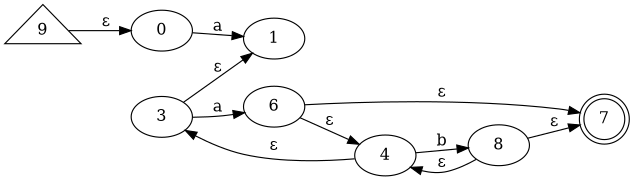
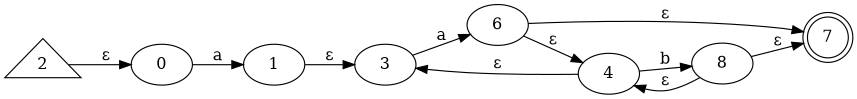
node "9": label "9" -> "2"
edge "3" -> "1": reversed
